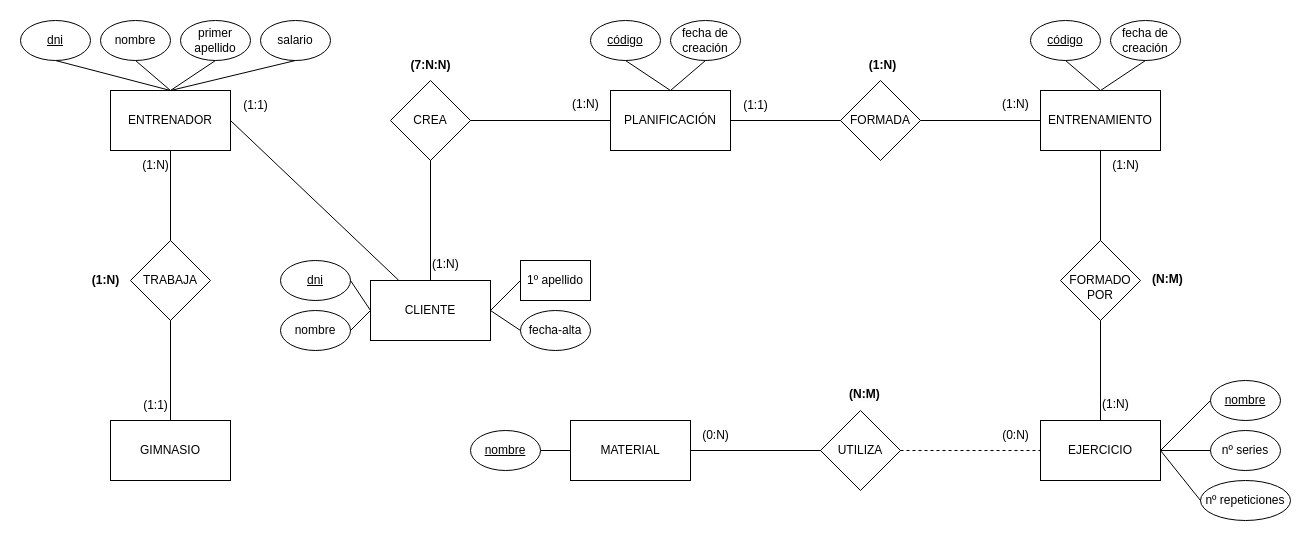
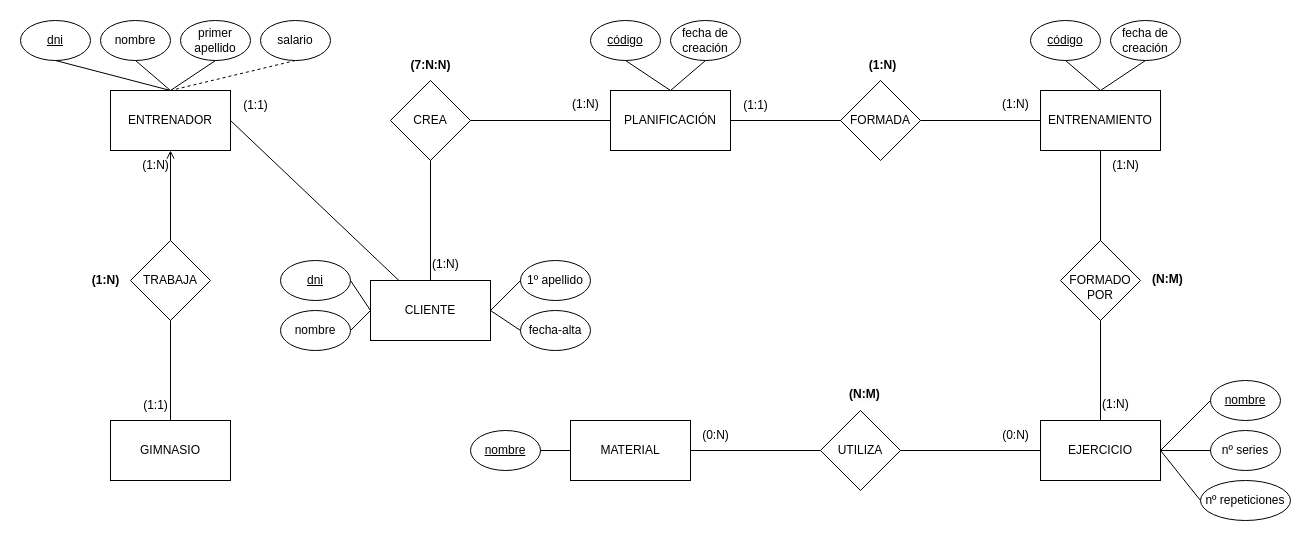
edge "salario" -- "ENTRENADOR": style solid -> dashed
edge "ENTRENADOR" -- "TRABAJA": arrowhead none -> open
node "1º apellido": shape rectangle -> ellipse
edge "UTILIZA" -- "EJERCICIO": style dashed -> solid
